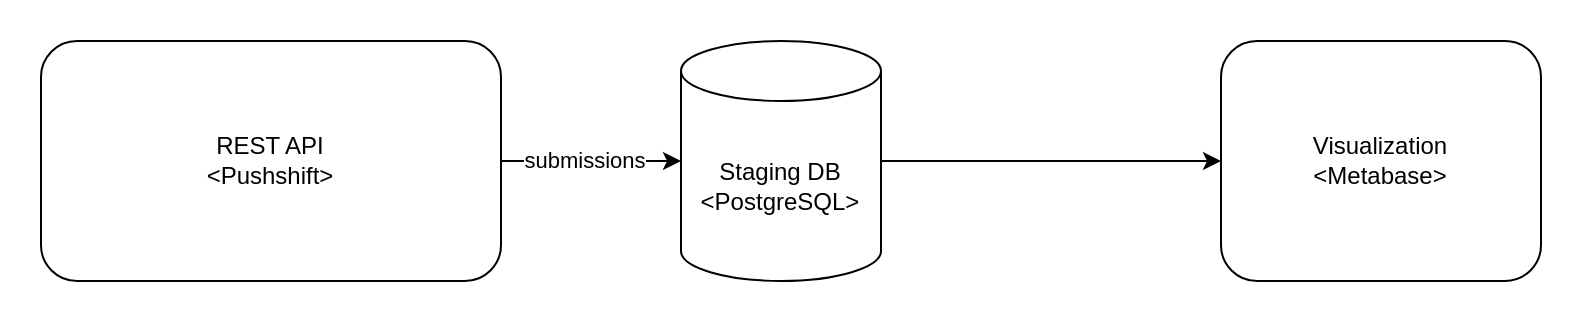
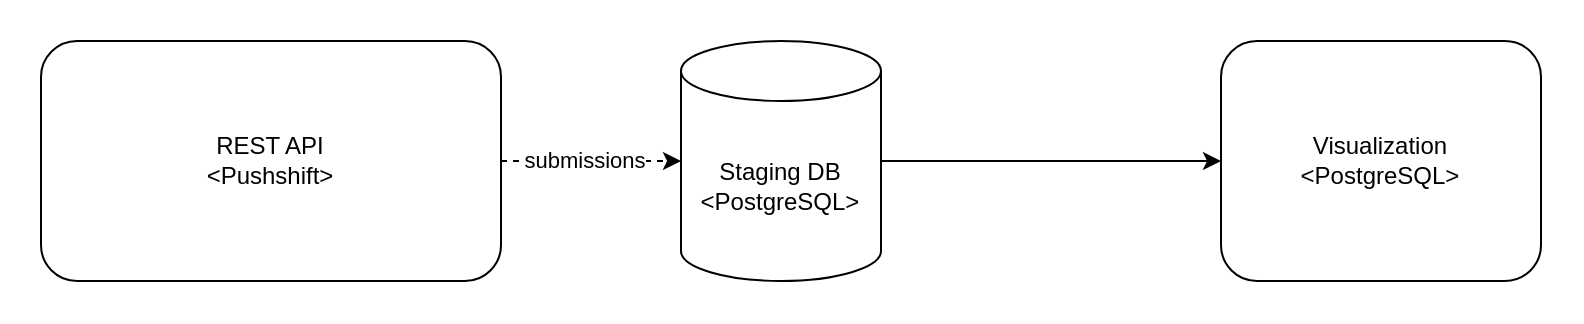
edge "REST API <Pushshift>" -> "Staging DB <PostgreSQL>": style solid -> dashed
node "Visualization <Metabase>": label "Visualization <Metabase>" -> "Visualization <PostgreSQL>"
